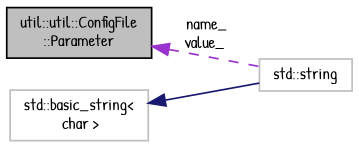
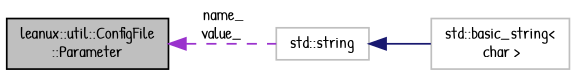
node "util::util::ConfigFile ::Parameter": label "util::util::ConfigFile ::Parameter" -> "leanux::util::ConfigFile ::Parameter"
edge "std::string" -> "std::basic_string< char >": reversed
